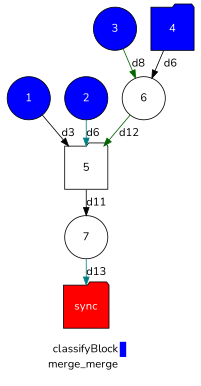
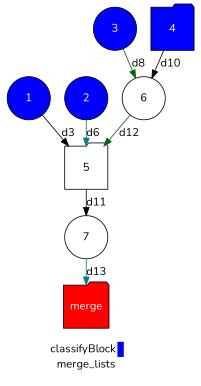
edge "4" -> "6": label "d6" -> "d10"
node "sync": label "sync" -> "merge"
node "classifyBlock": text "merge_merge" -> "merge_lists"
